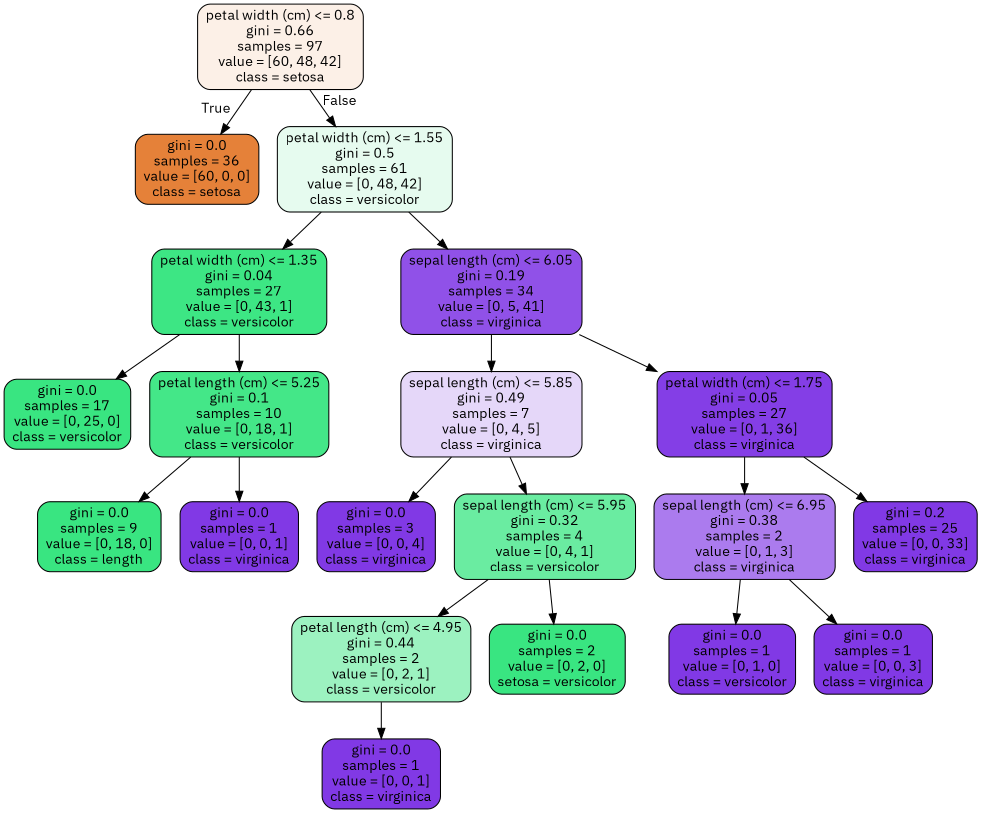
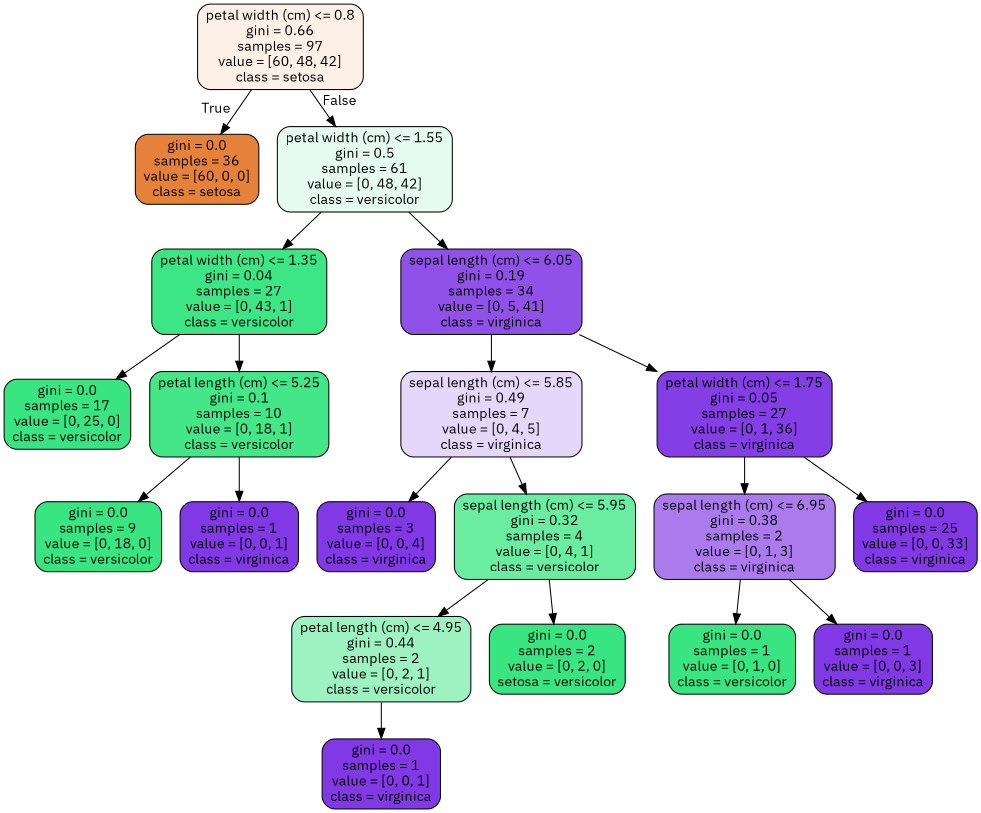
node "gini = 0.0 samples = 9 value = [0, 18, 0] class = length": label "gini = 0.0 samples = 9 value = [0, 18, 0] class = length" -> "gini = 0.0 samples = 9 value = [0, 18, 0] class = versicolor"
node "gini = 0.2 samples = 25 value = [0, 0, 33] class = virginica": label "gini = 0.2 samples = 25 value = [0, 0, 33] class = virginica" -> "gini = 0.0 samples = 25 value = [0, 0, 33] class = virginica"
node "gini = 0.0 samples = 1 value = [0, 1, 0] class = versicolor": fillcolor #8139e5ff -> #39e581ff
